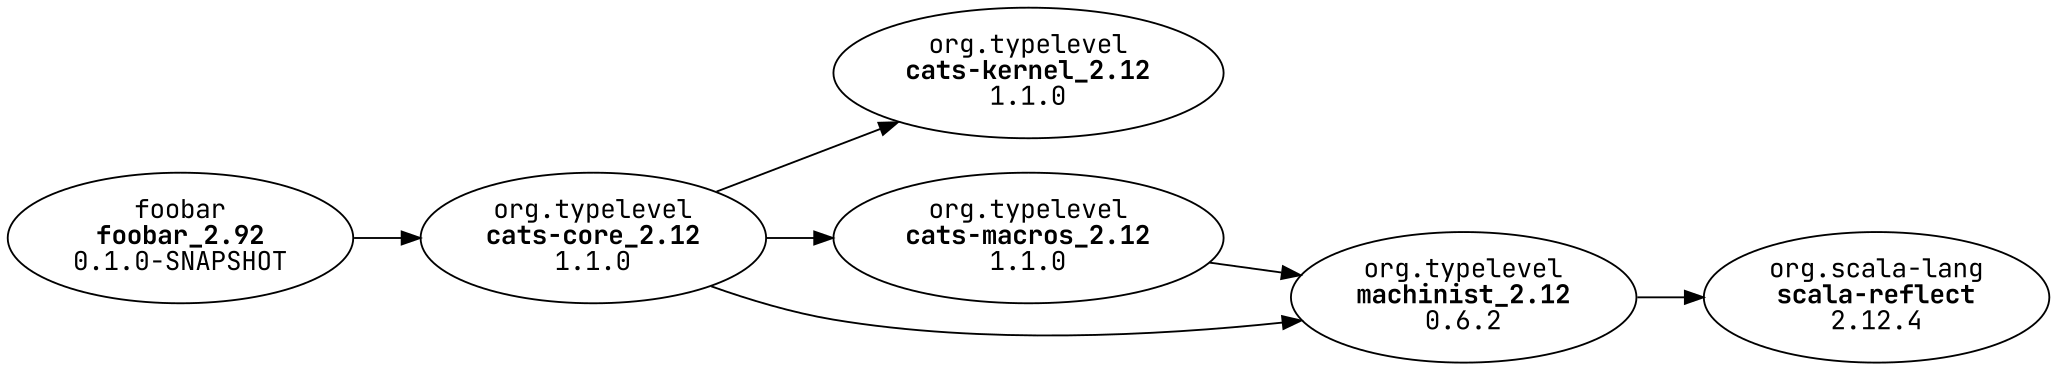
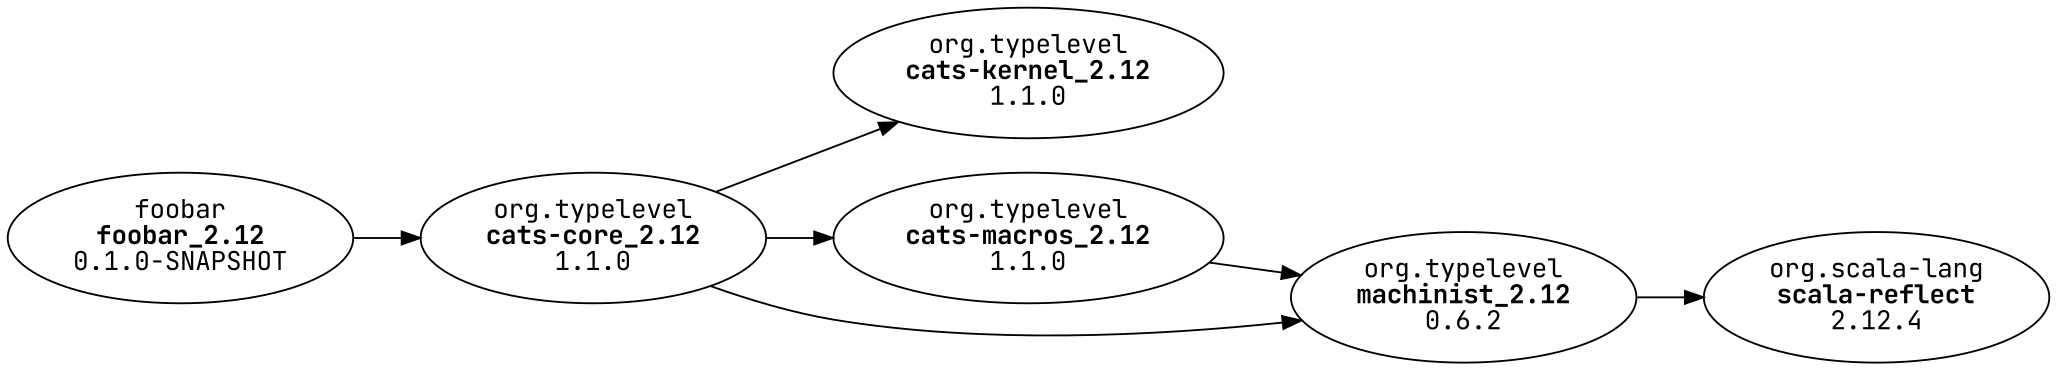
node "foobar": text "foobar_2.92" -> "foobar_2.12"
